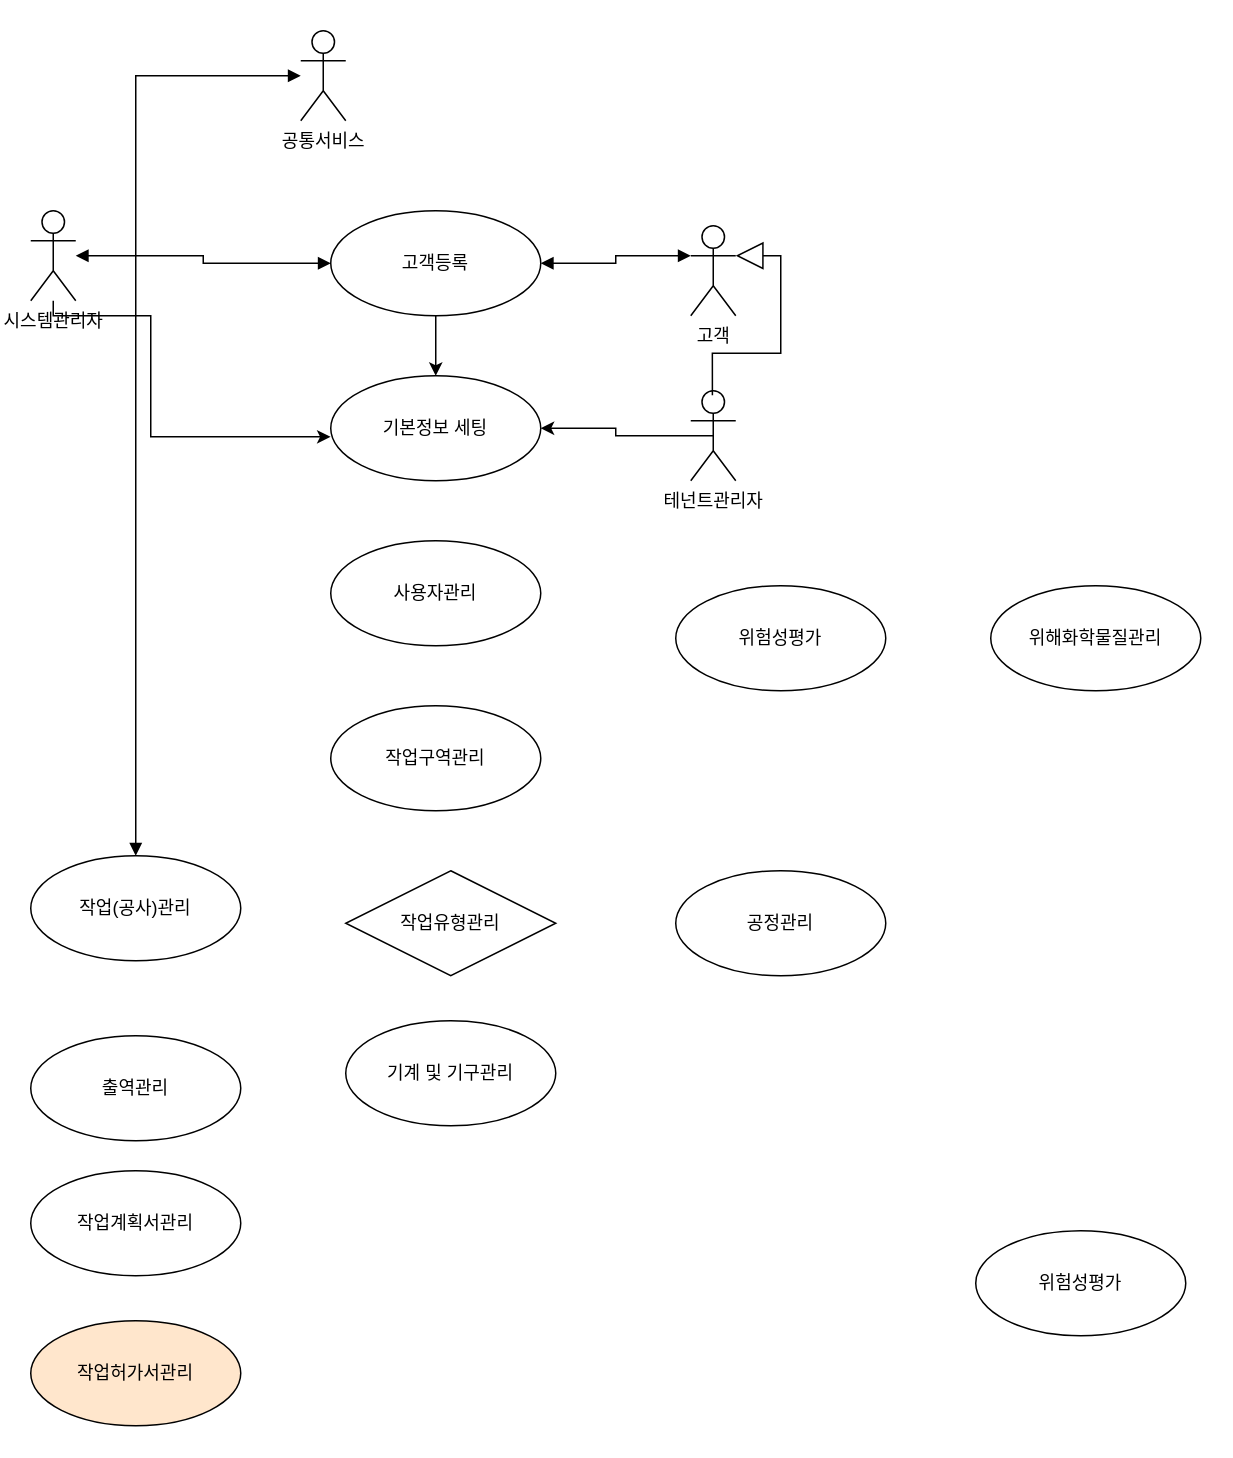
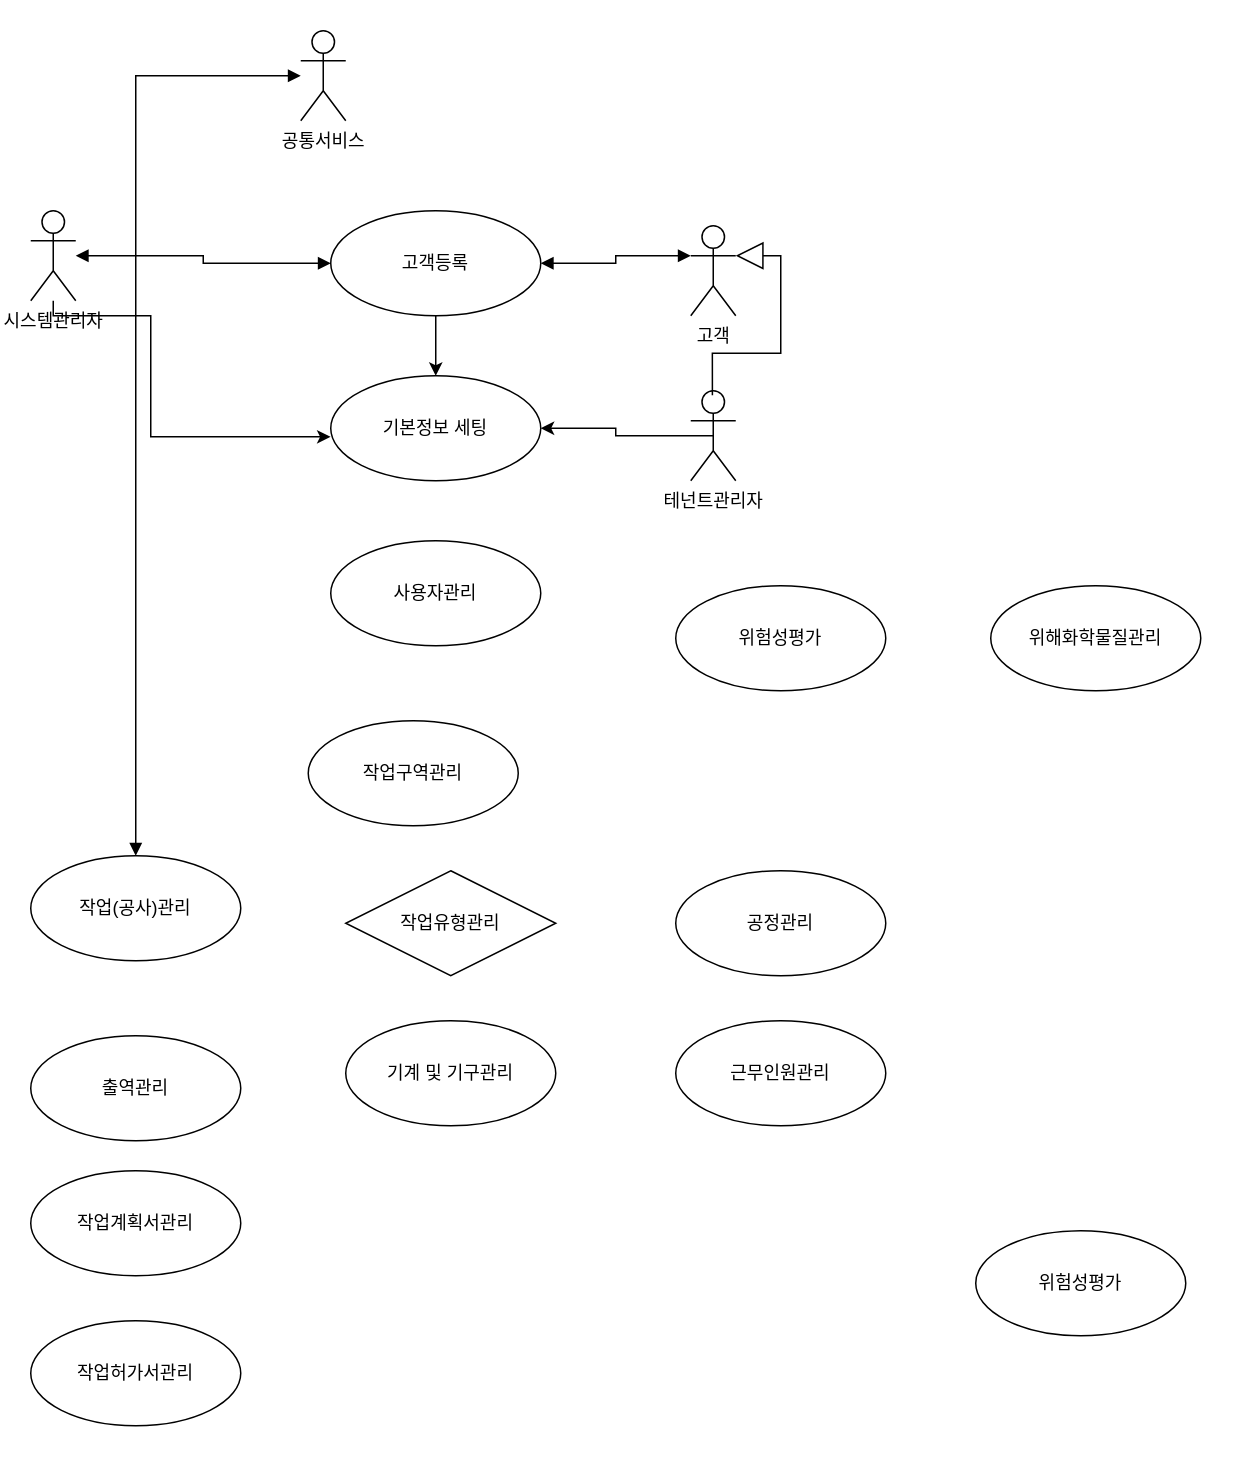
node "작업구역관리": moved (436, 758) -> (413, 773)
node "근무인원관리": added
node "작업허가서관리": fillcolor #ffe6cc -> #ffffff
